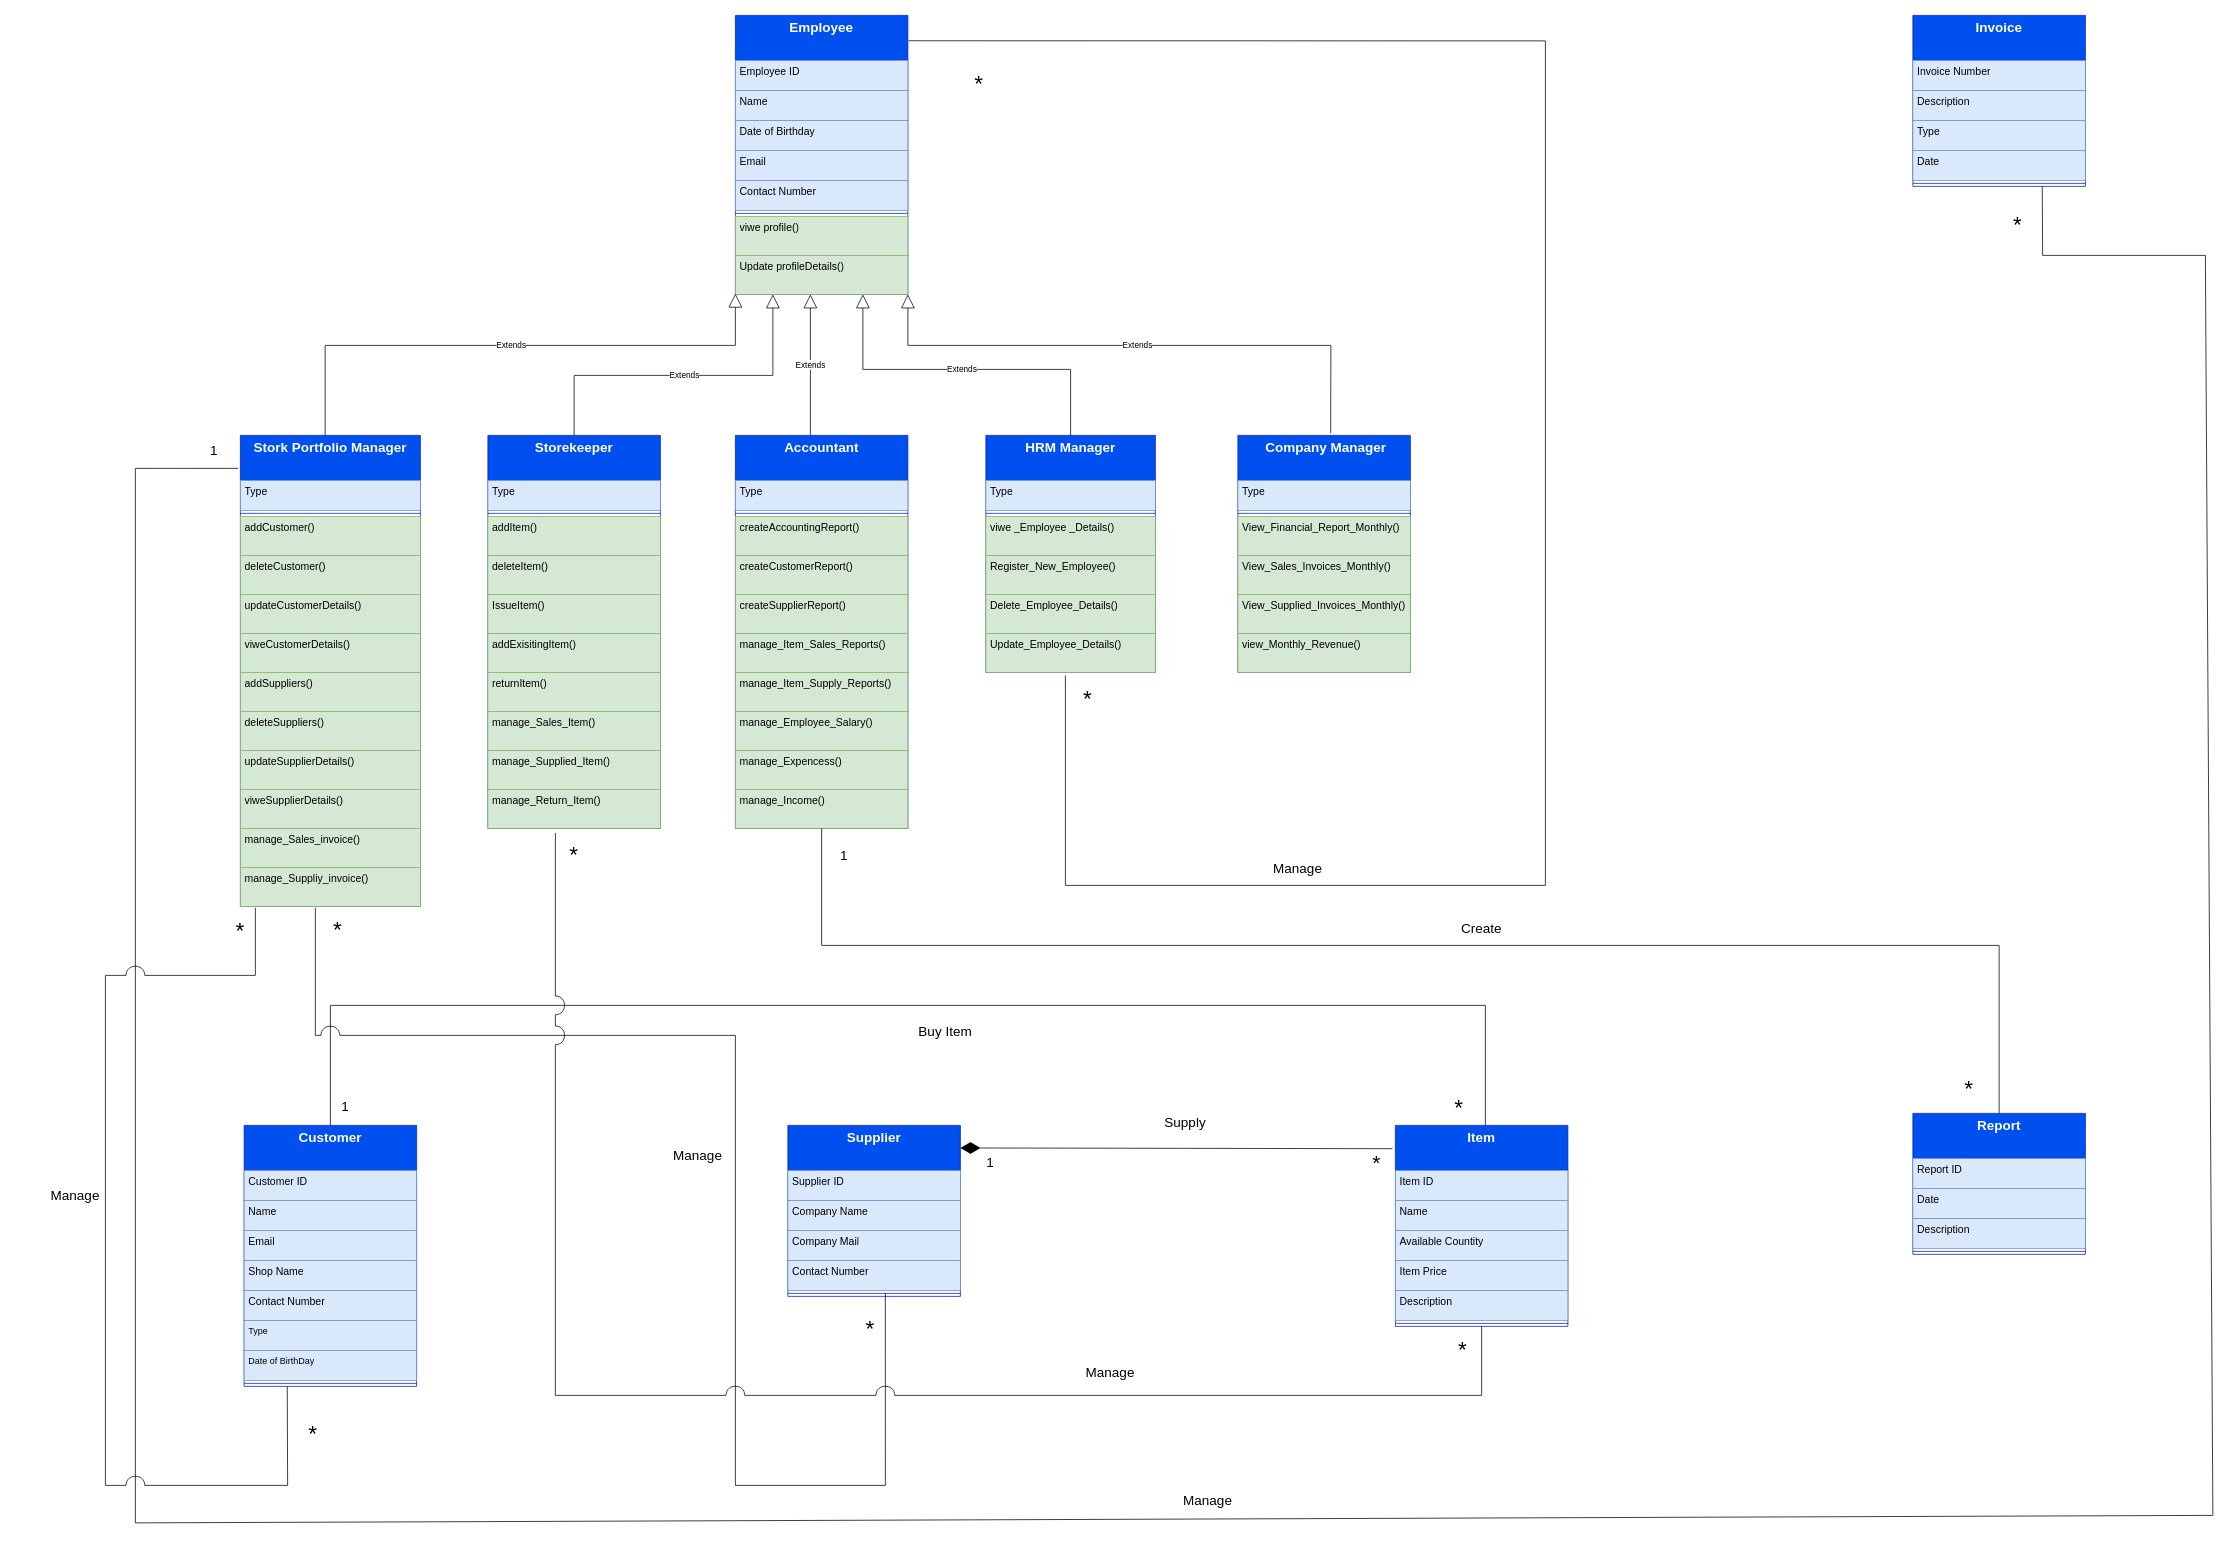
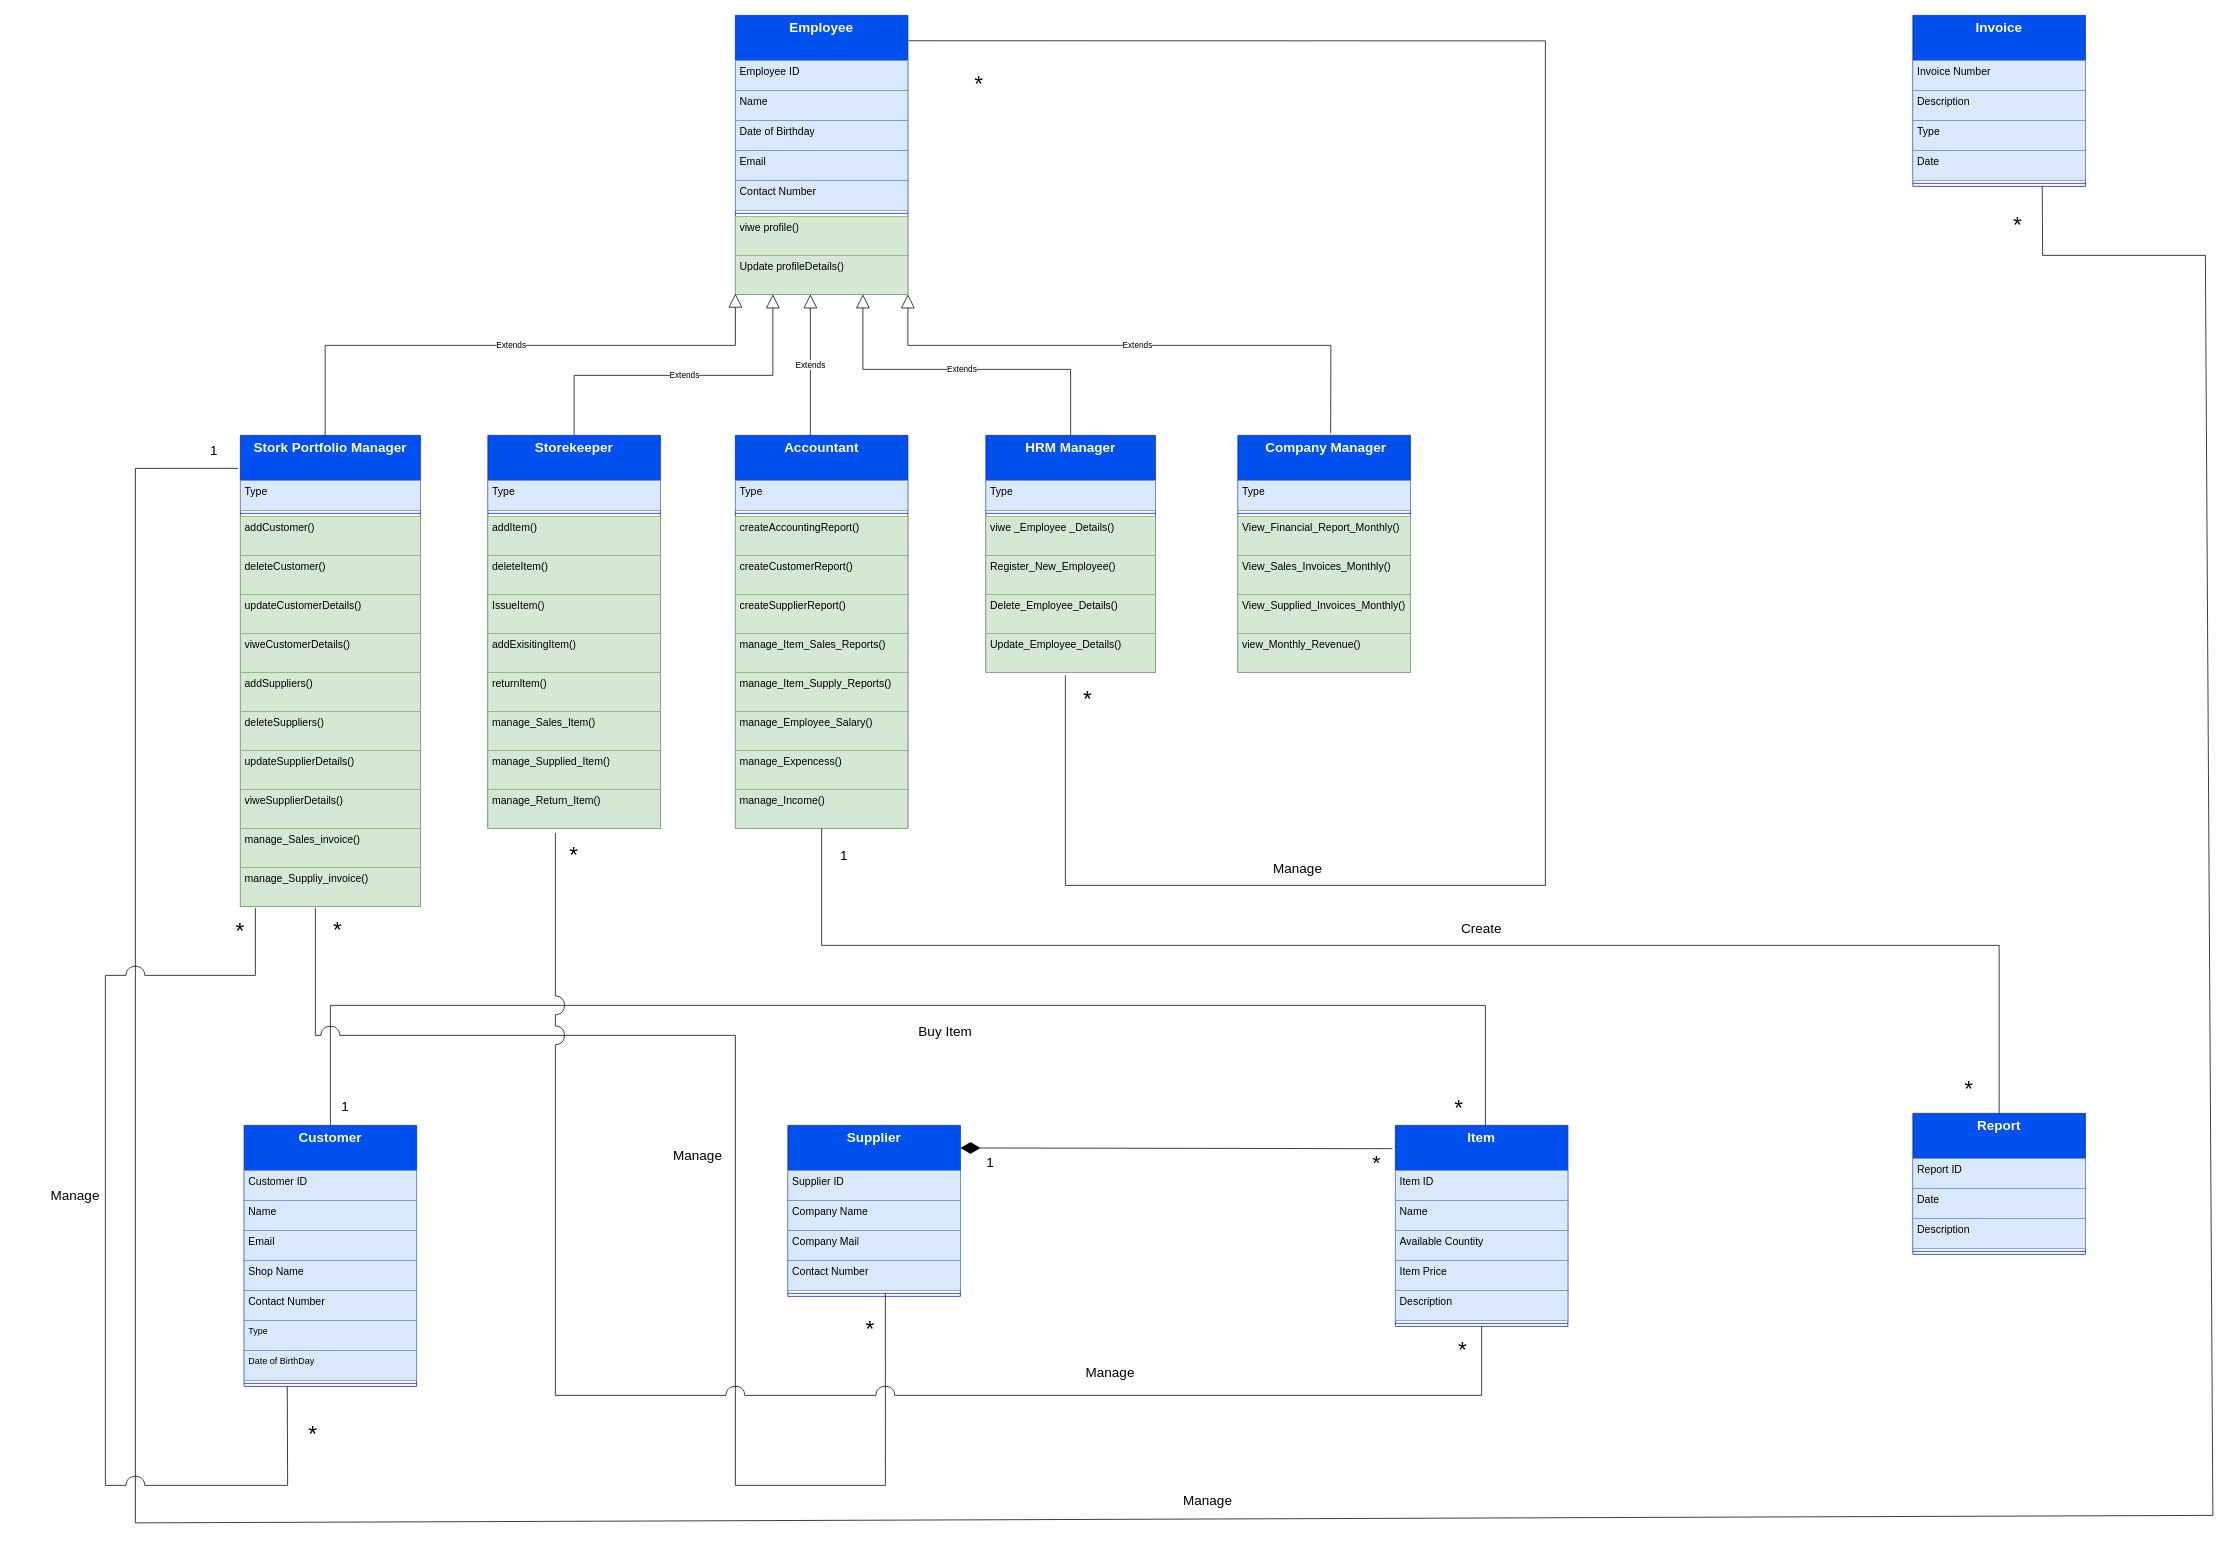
node "Supply": removed
